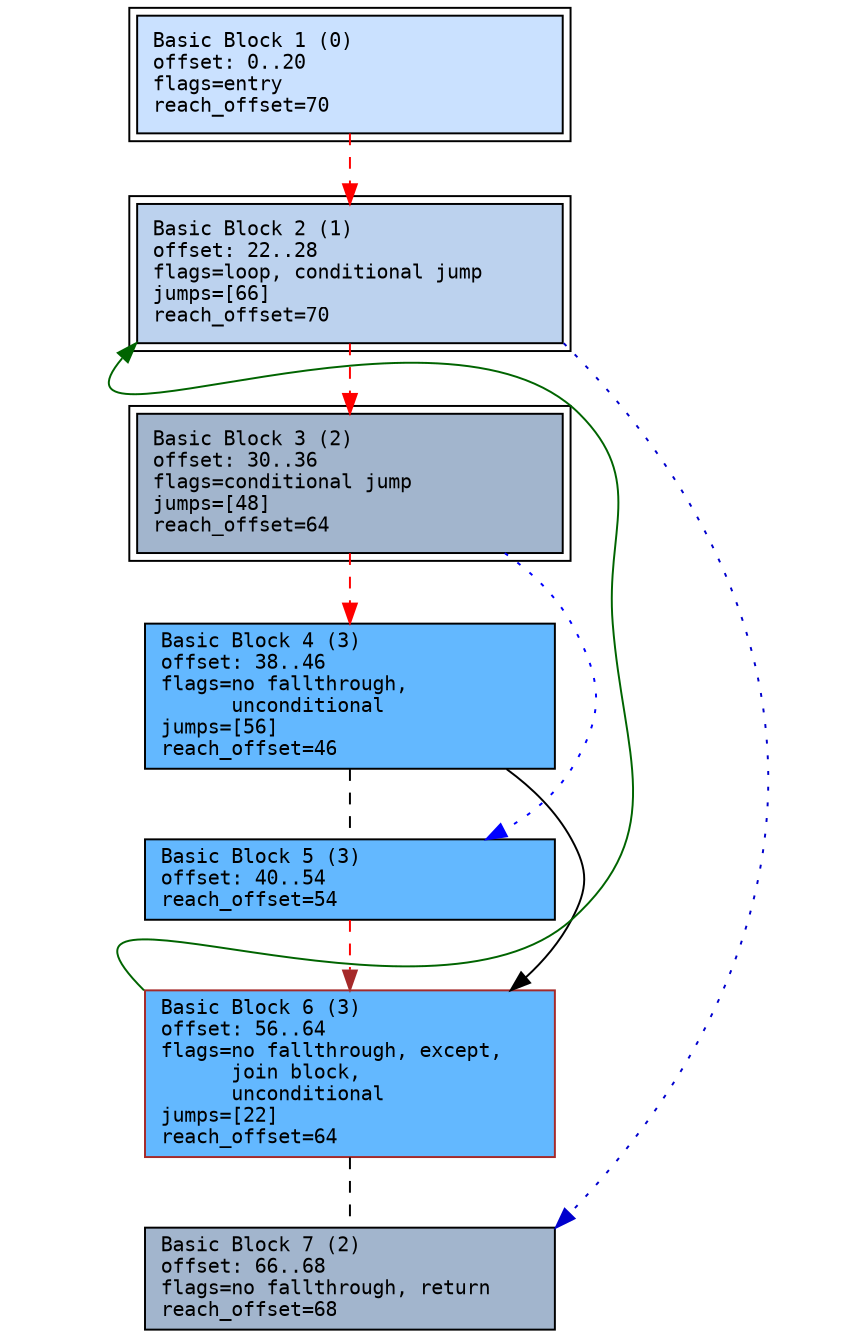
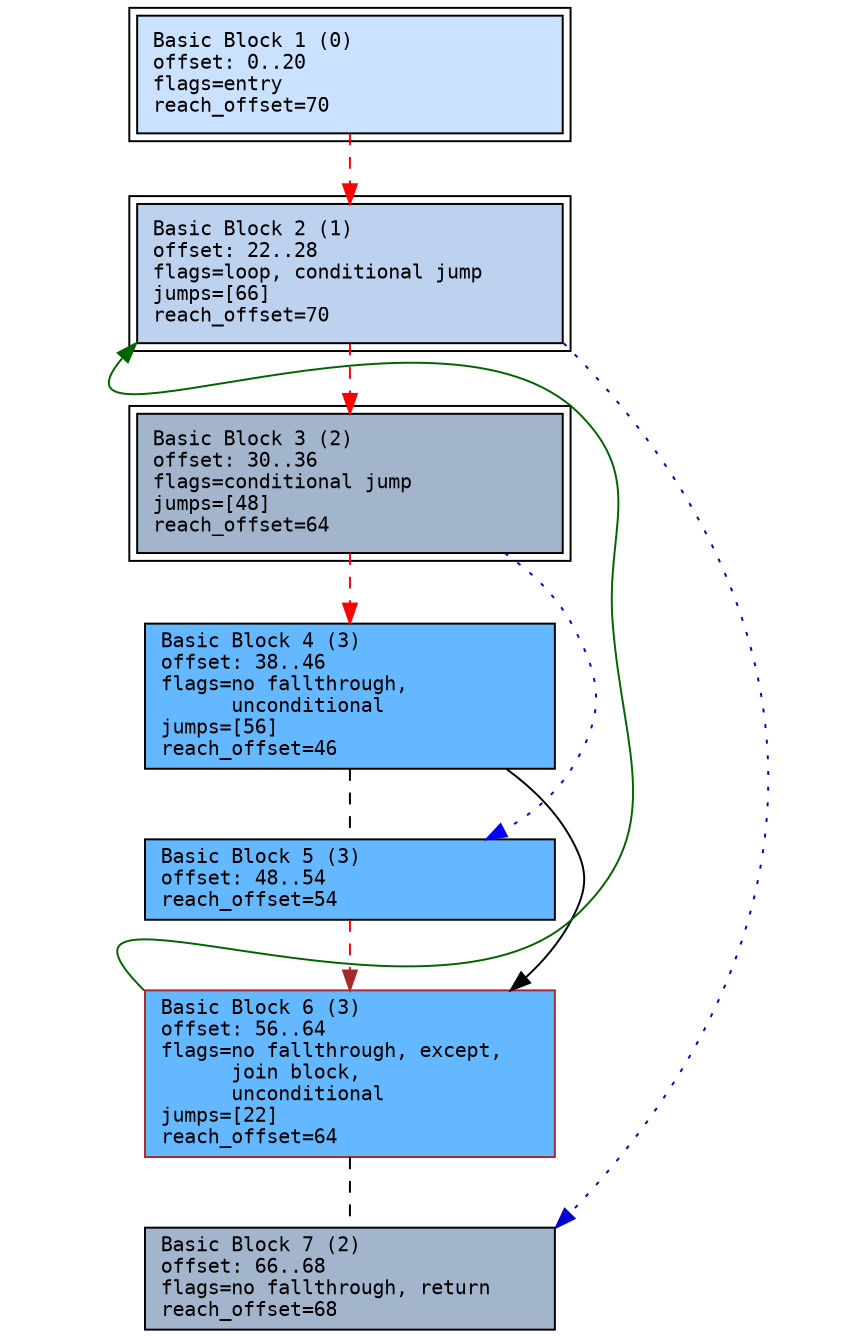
node "Basic Block 5 (3) offset: 40..54 reach_offset=54": label "Basic Block 5 (3) offset: 40..54 reach_offset=54" -> "Basic Block 5 (3) offset: 48..54 reach_offset=54"
